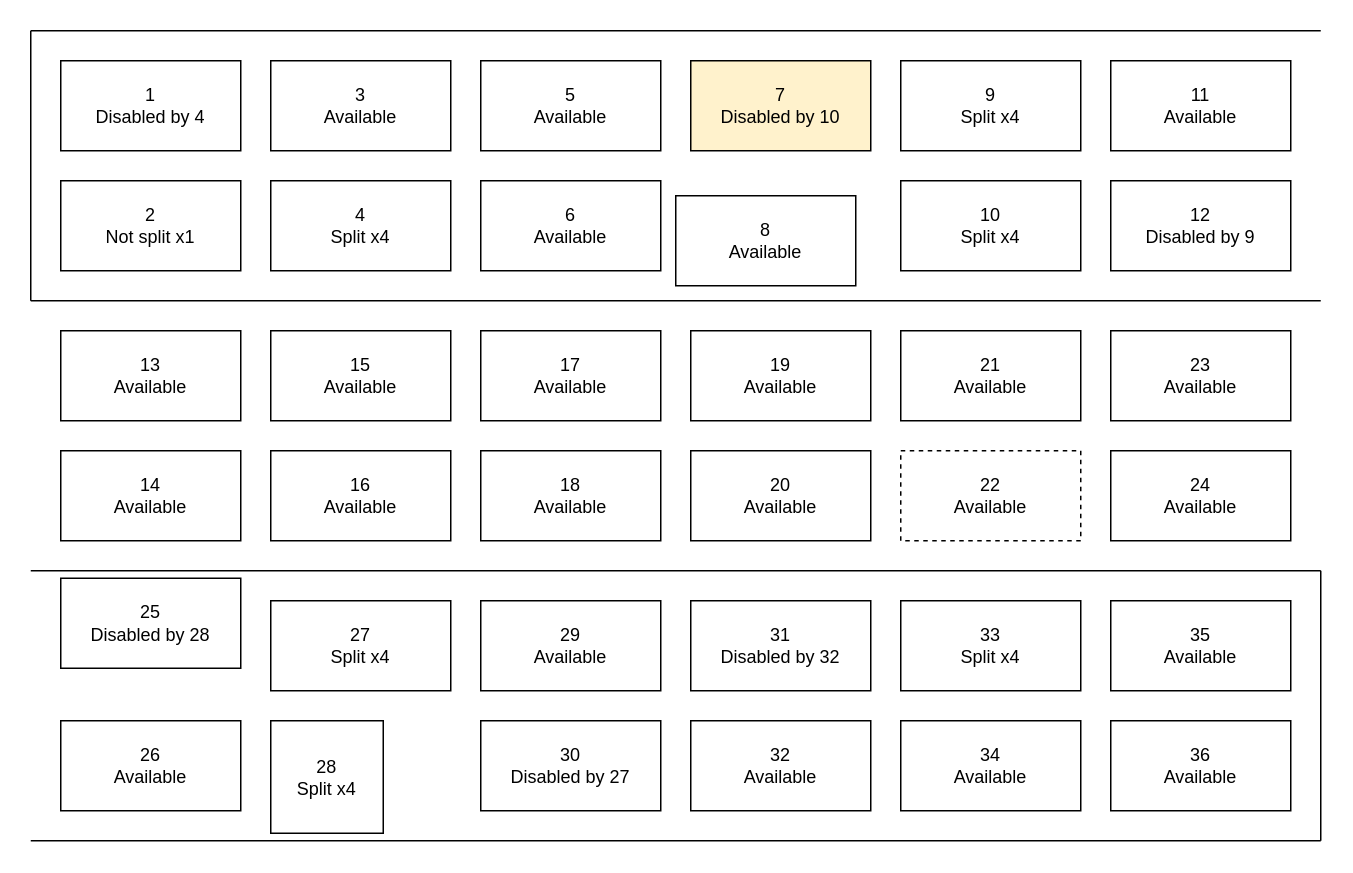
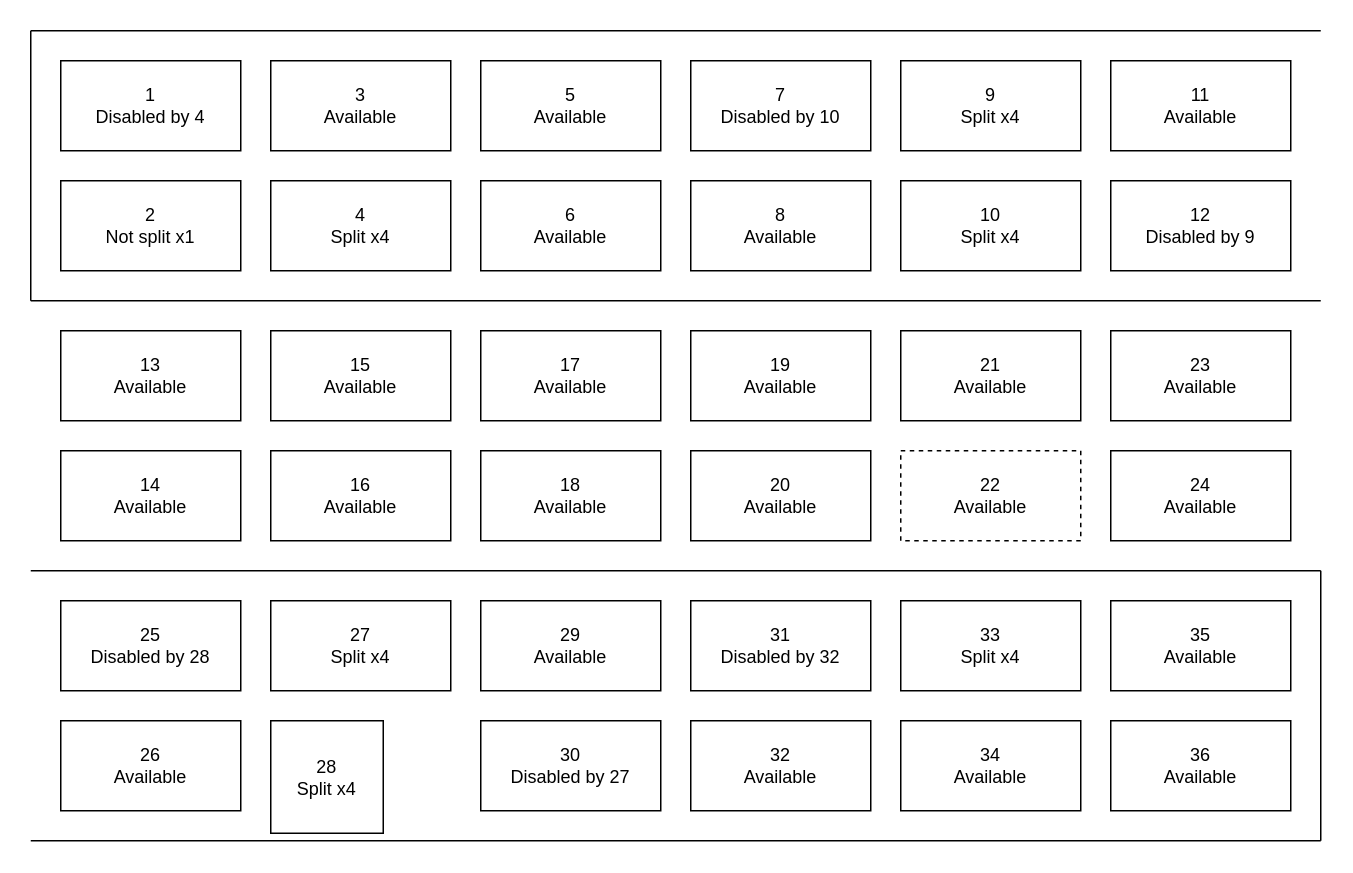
node "7 Disabled by 10": fillcolor #fff2cc -> #ffffff
node "8 Available": moved (766, 241) -> (781, 226)
node "25 Disabled by 28": moved (151, 623) -> (151, 646)
